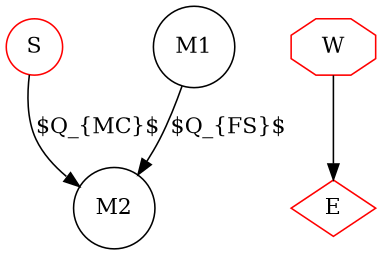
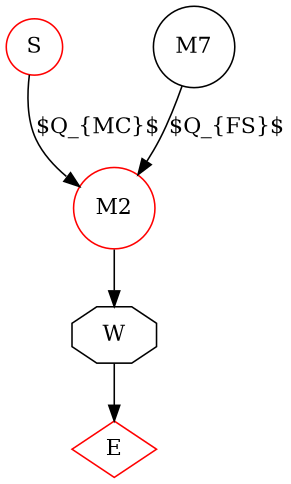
node "M1": label "M1" -> "M7"
node "W": color red -> black
node "M2": color black -> red
edge "M2" -> "W": added
